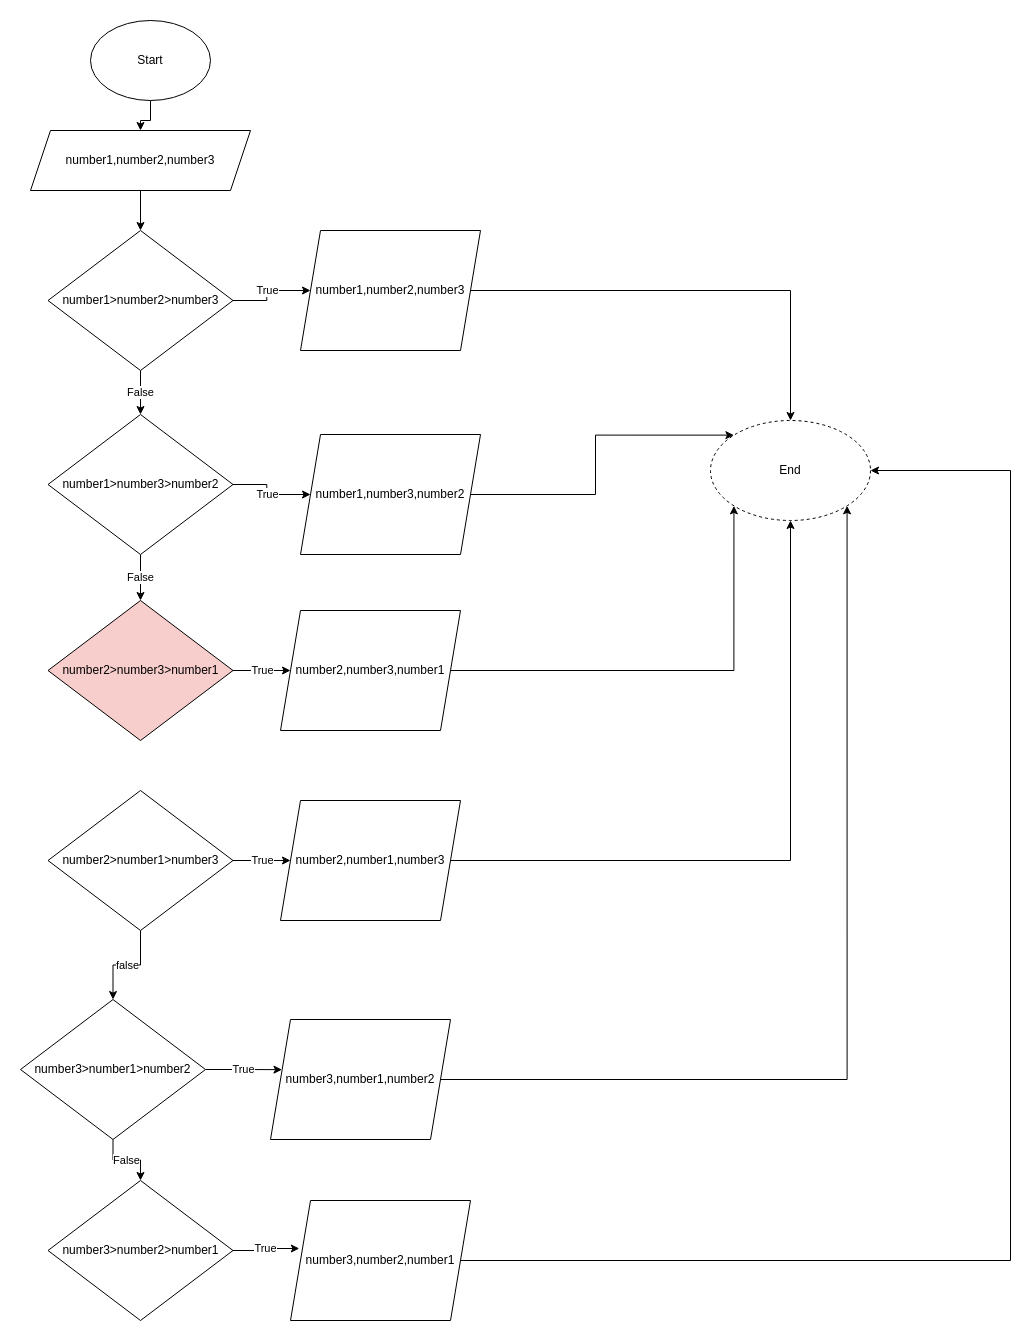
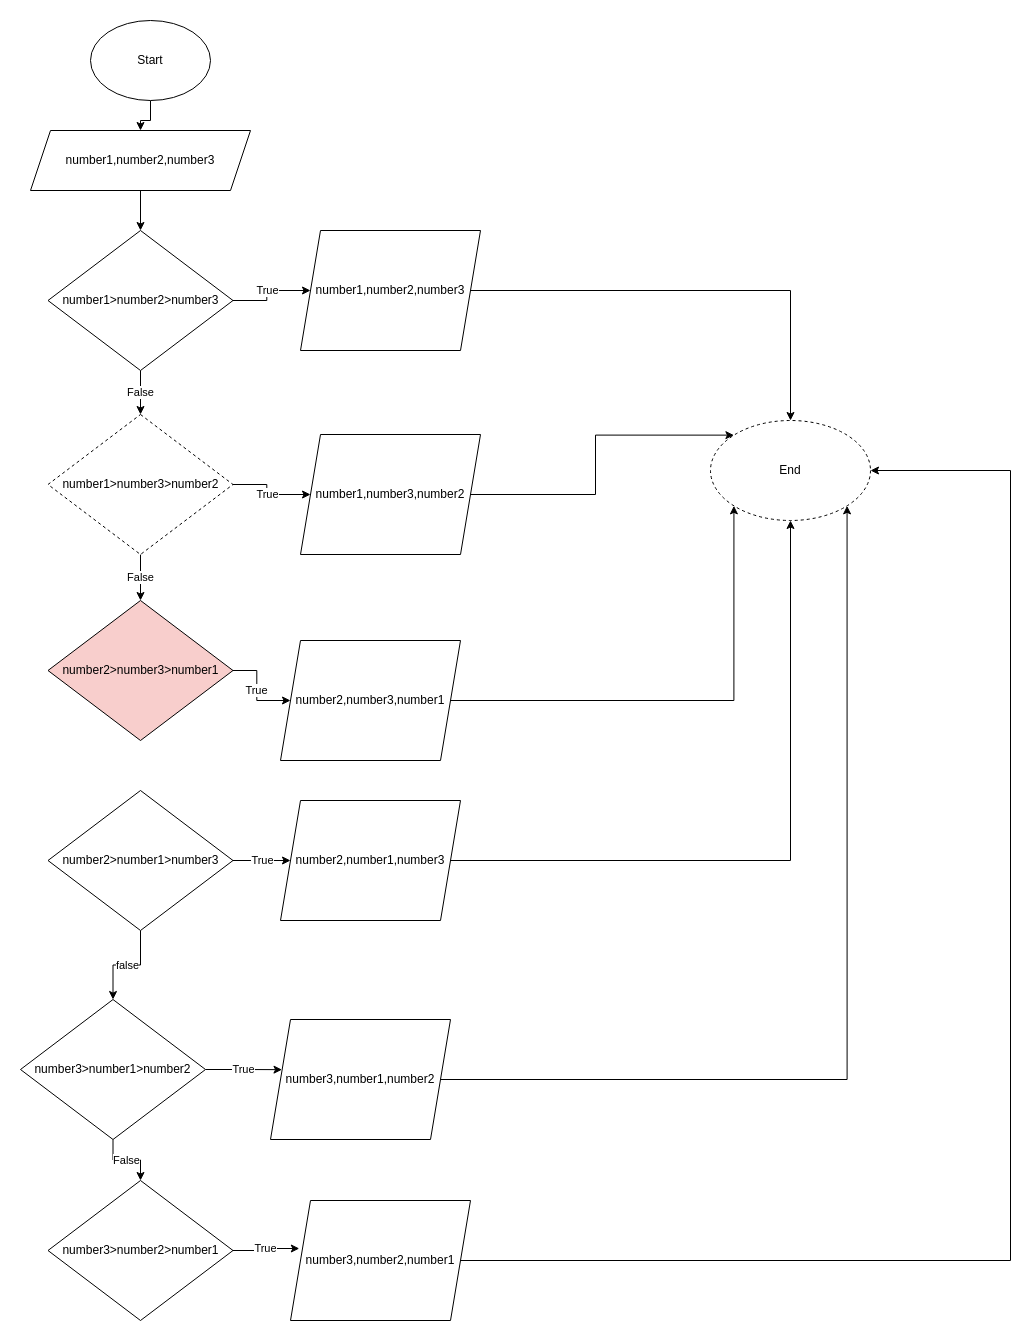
node "number1>number3>number2": style solid -> dashed
node "number2,number3,number1": moved (371, 671) -> (371, 701)
